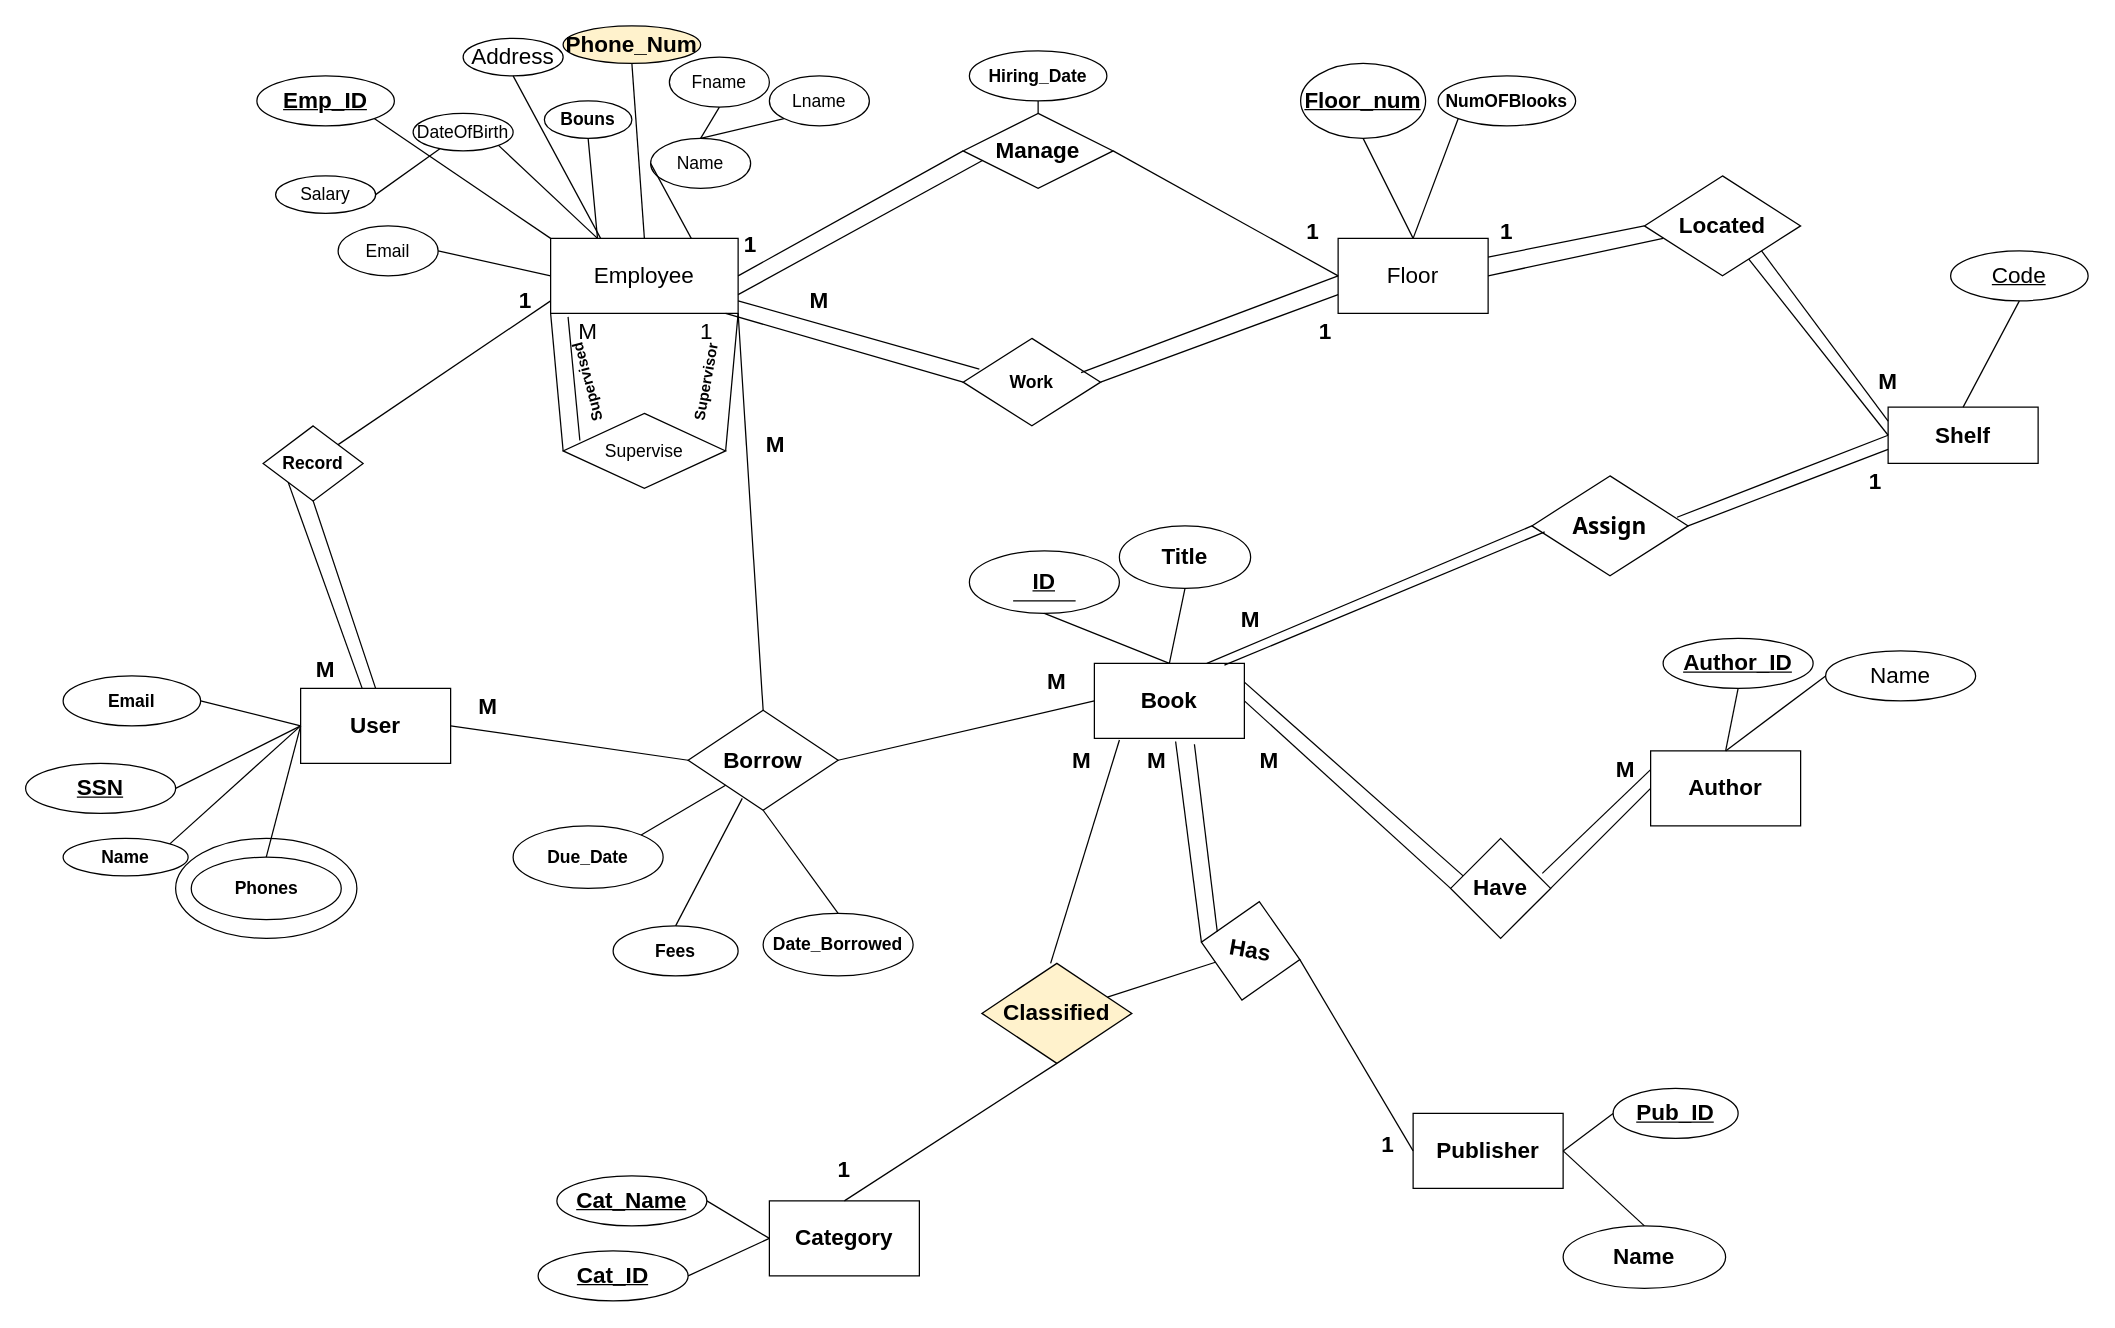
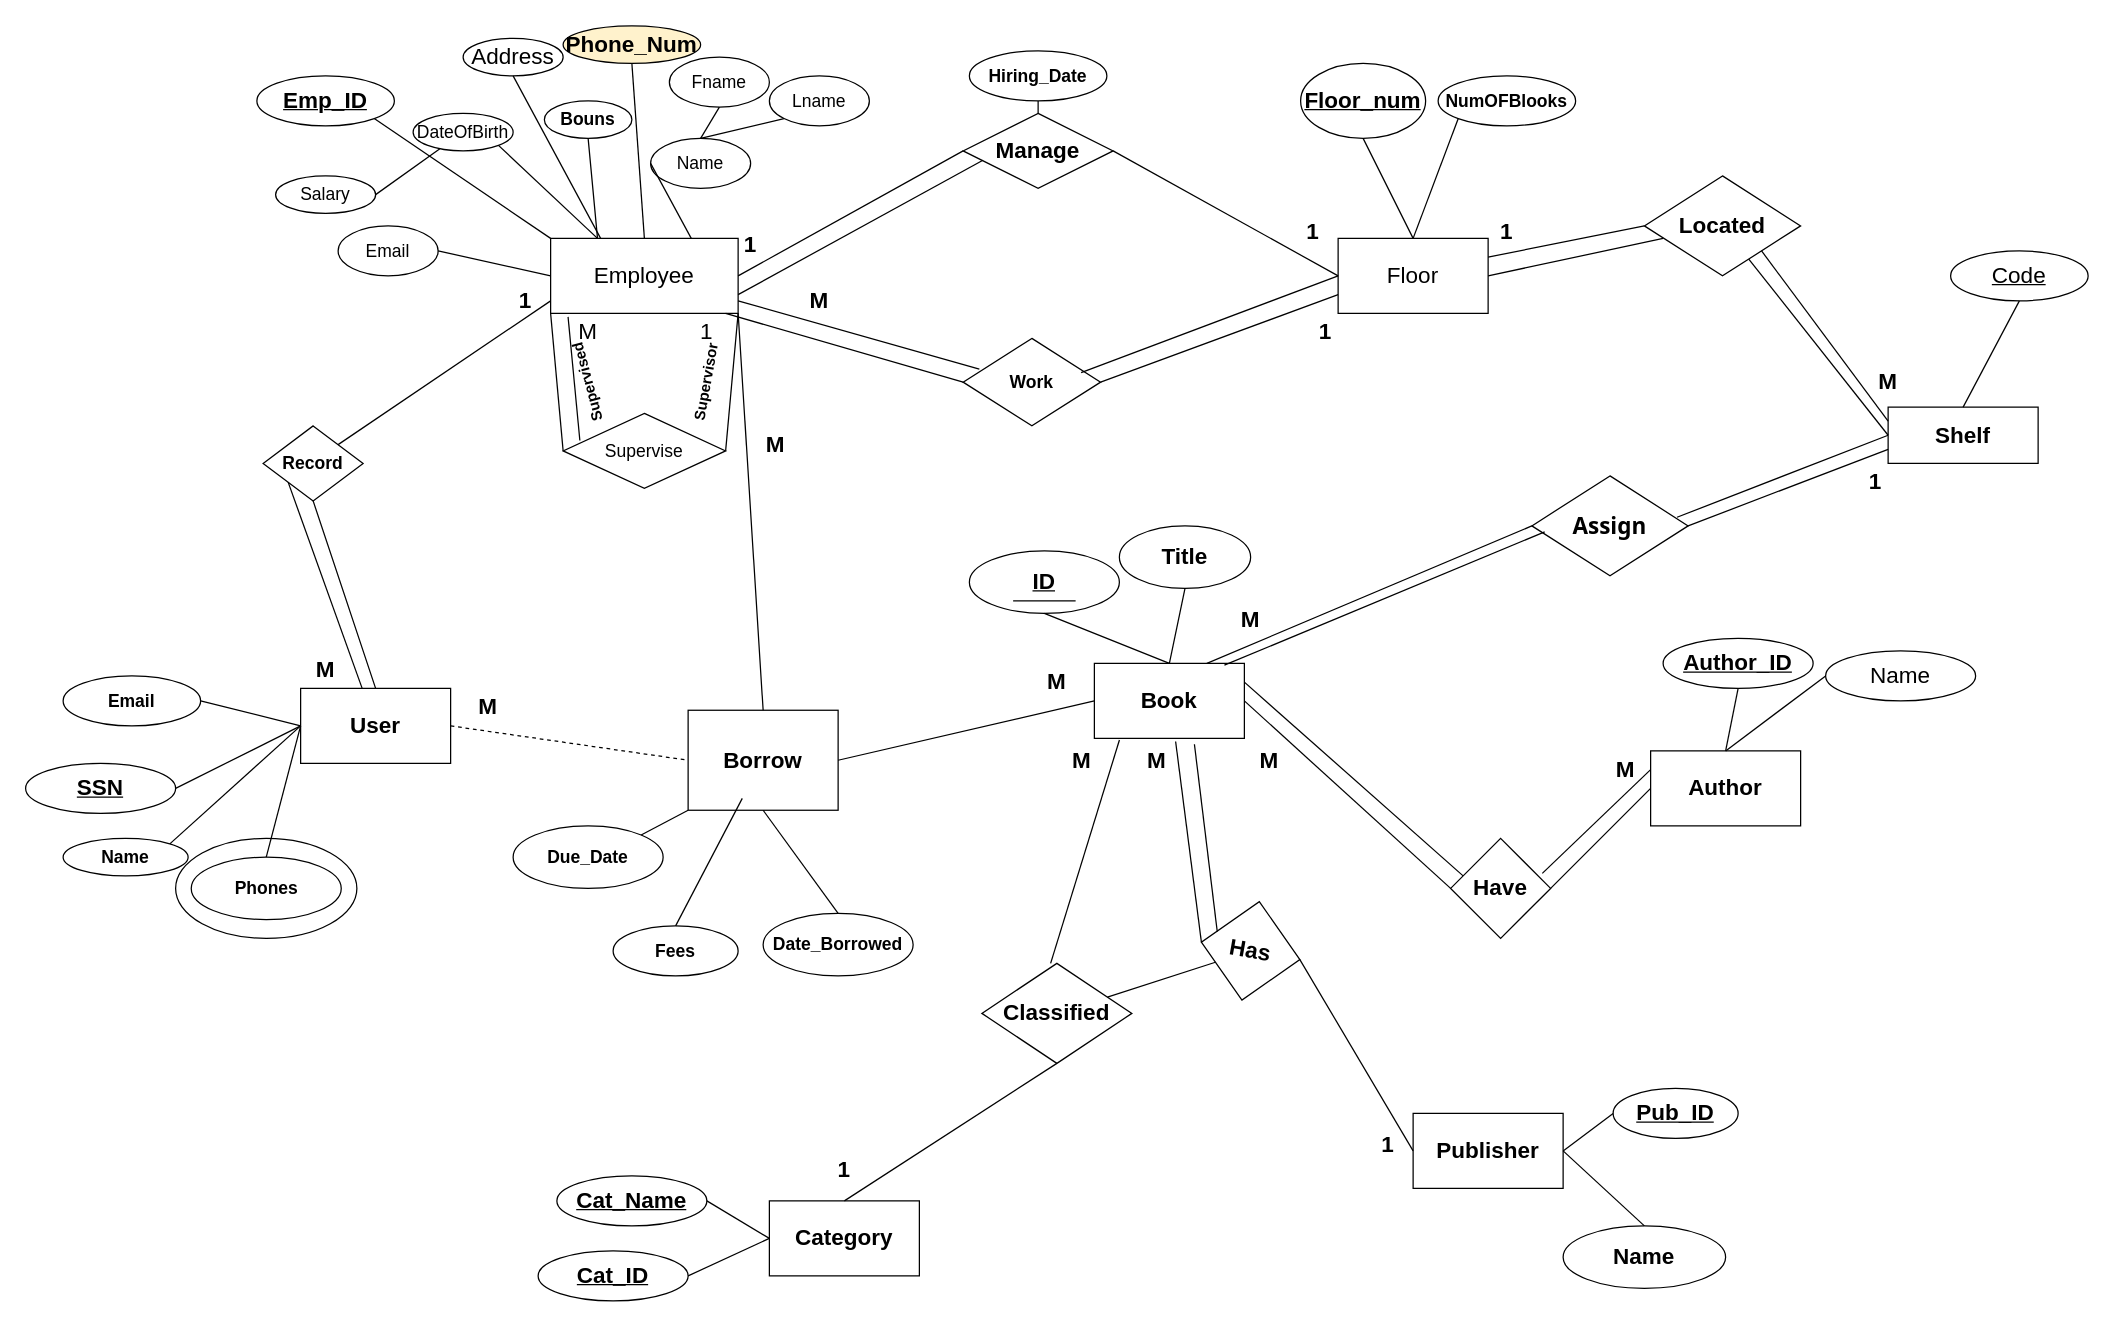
edge "User" -- "Borrow": style solid -> dashed
node "Borrow": shape diamond -> rectangle
node "Classified": fillcolor #fff2cc -> #ffffff
